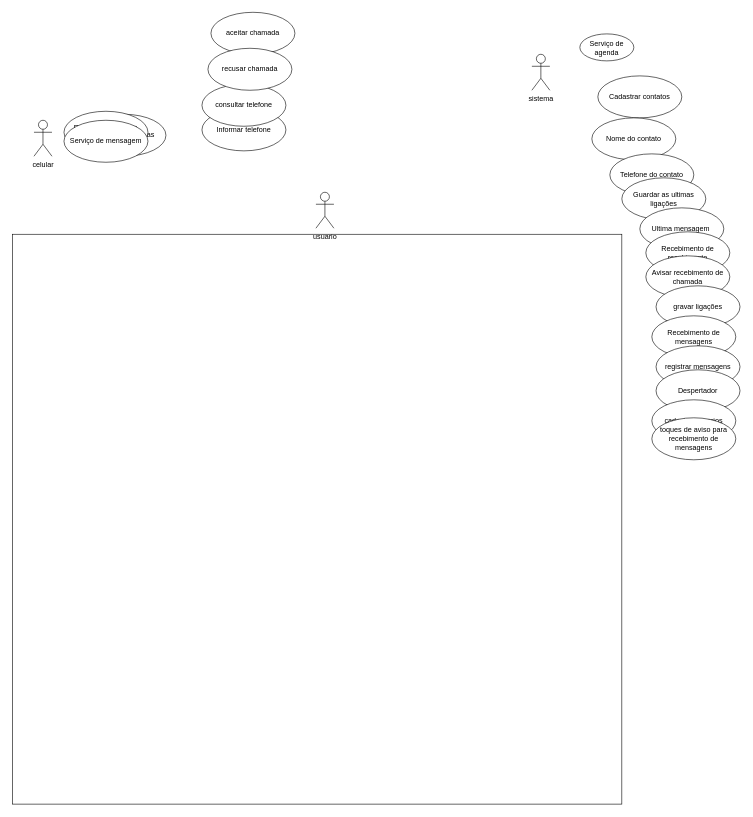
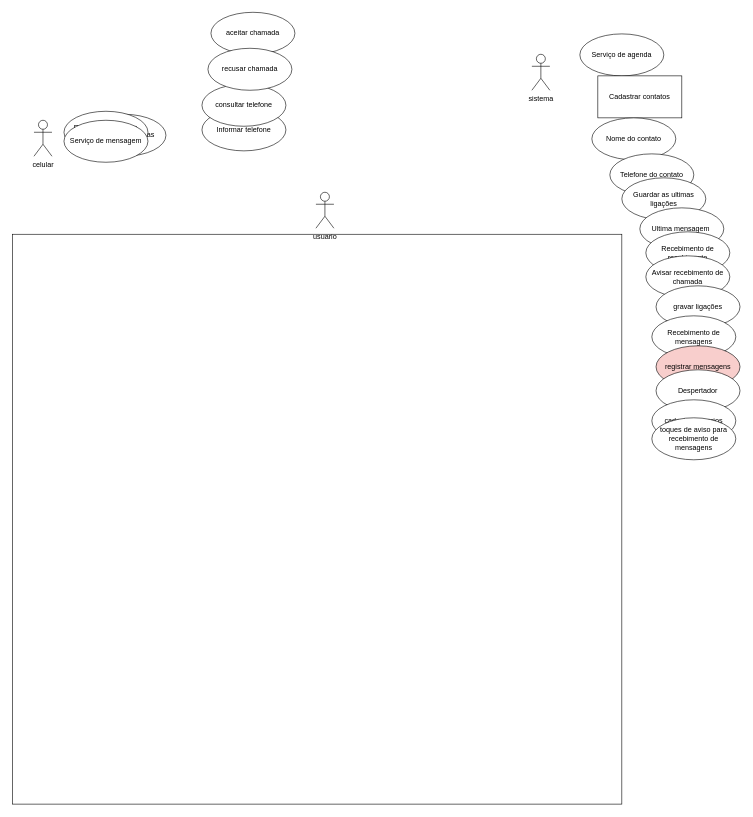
node "Serviço de agenda": size 54x27 -> 84x42
node "Cadastrar contatos": shape ellipse -> rectangle
node "registrar mensagens": fillcolor #ffffff -> #f8cecc
